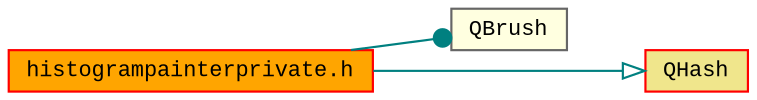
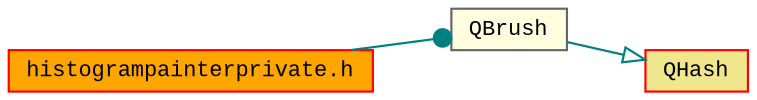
edge "histogrampainterprivate.h" -> "QHash": now "QBrush" -> "QHash"
